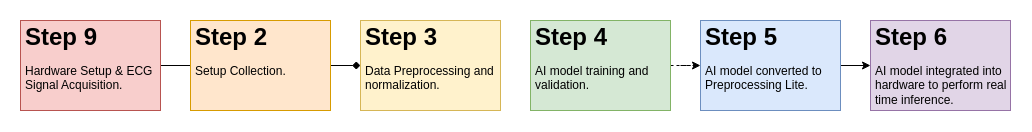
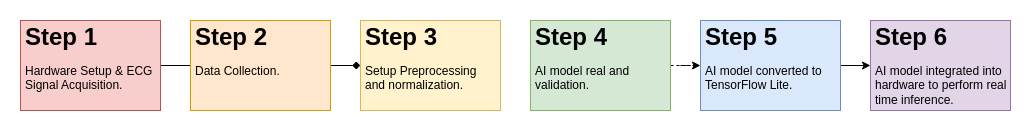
node "Step 2Setup Collection.": label "Step 2Setup Collection." -> "Step 2Data Collection."
node "Step 9Hardware Setup & ECG Signal Acquisition.": label "Step 9Hardware Setup & ECG Signal Acquisition." -> "Step 1Hardware Setup & ECG Signal Acquisition."
node "Step 3Data Preprocessing and normalization.": label "Step 3Data Preprocessing and normalization." -> "Step 3Setup Preprocessing and normalization."
node "Step 4AI model training and validation.": label "Step 4AI model training and validation." -> "Step 4AI model real and validation."
node "Step 5AI model converted to Preprocessing Lite.": label "Step 5AI model converted to Preprocessing Lite." -> "Step 5AI model converted to TensorFlow Lite."
